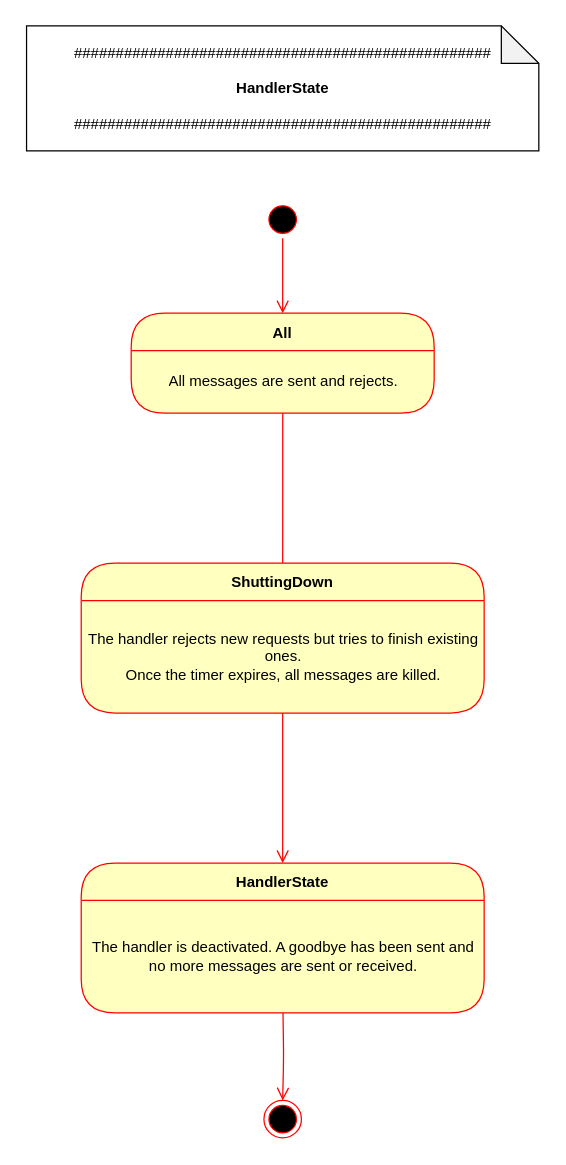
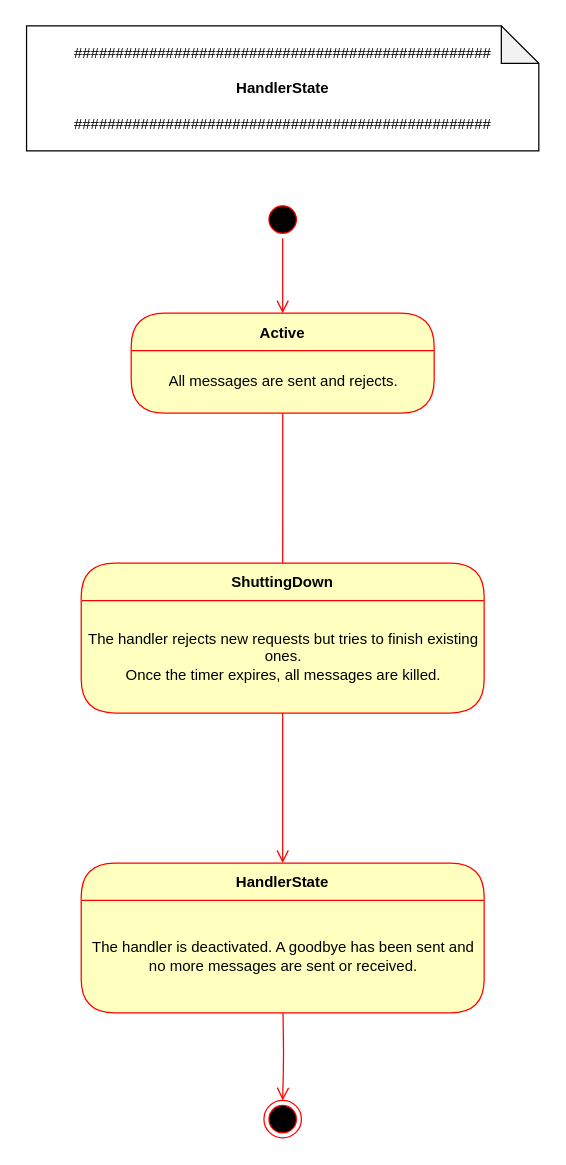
node "All": label "All" -> "Active"
